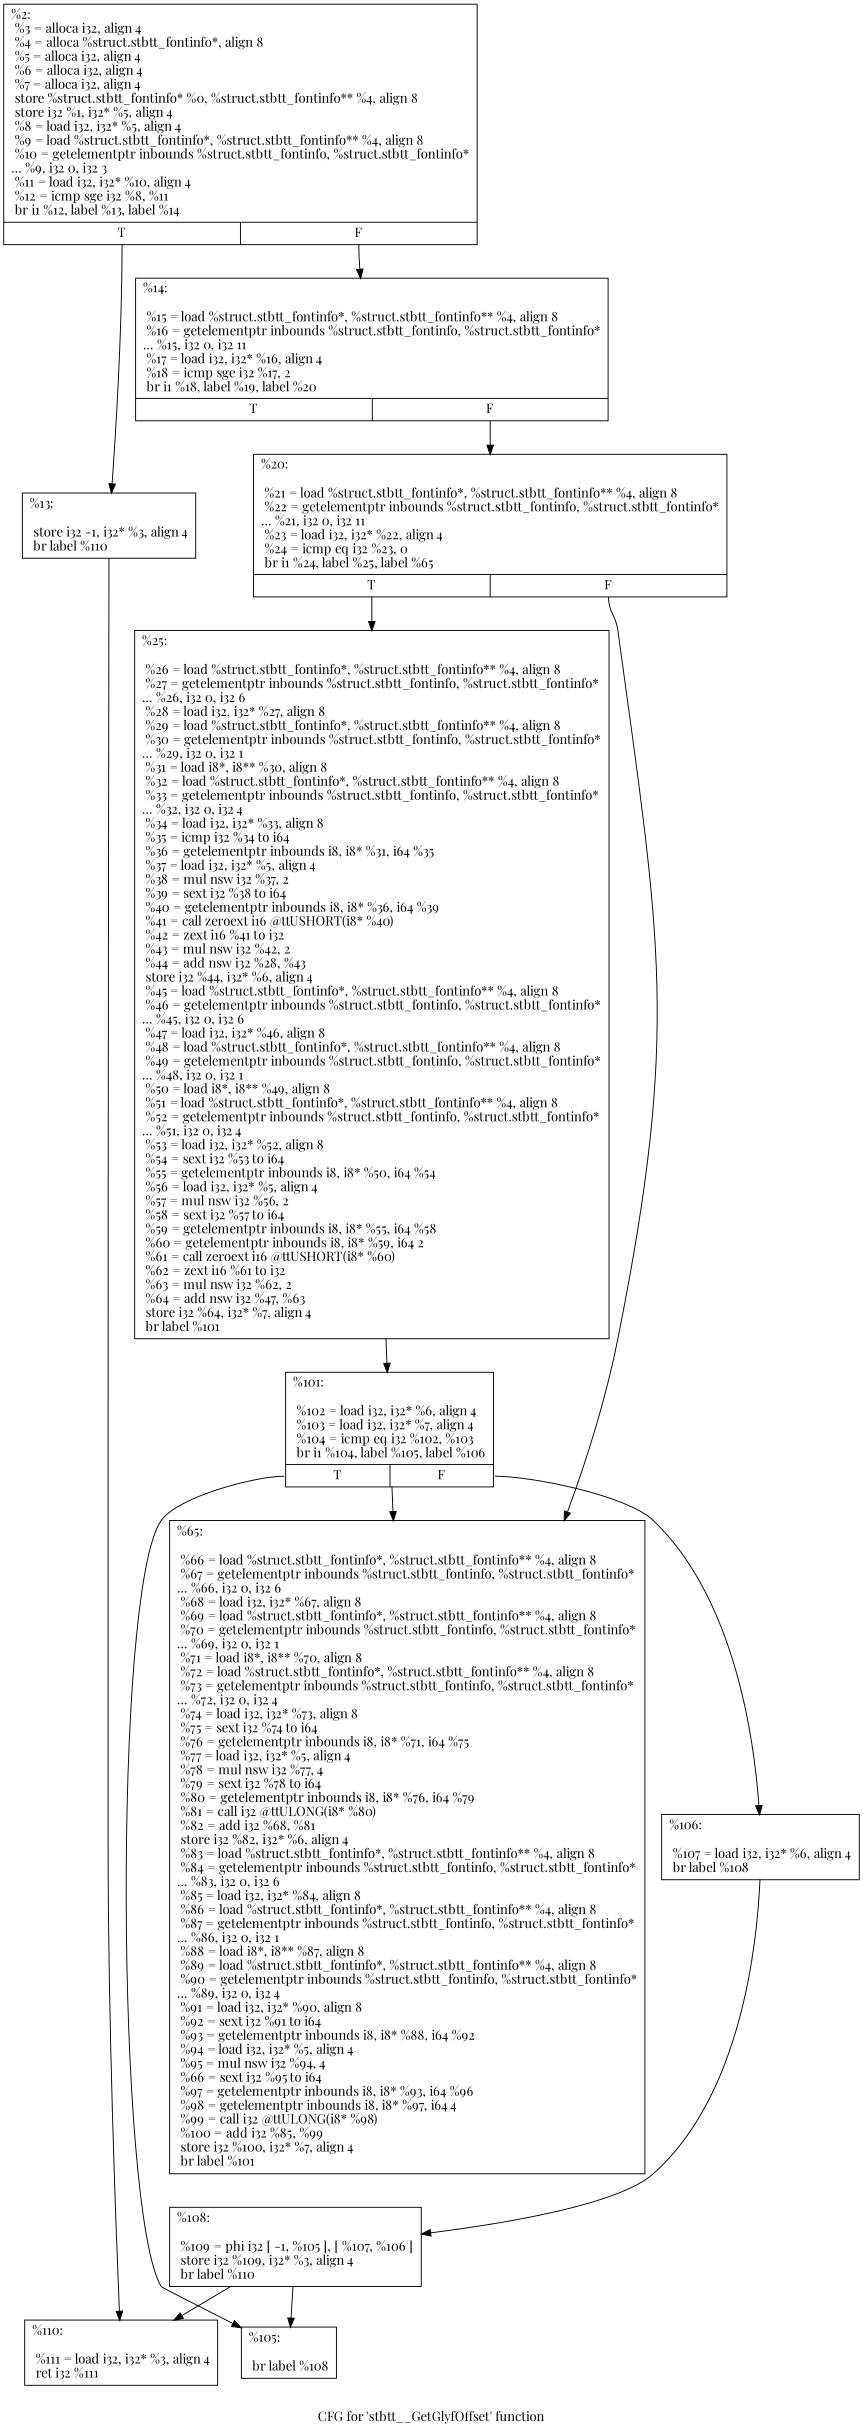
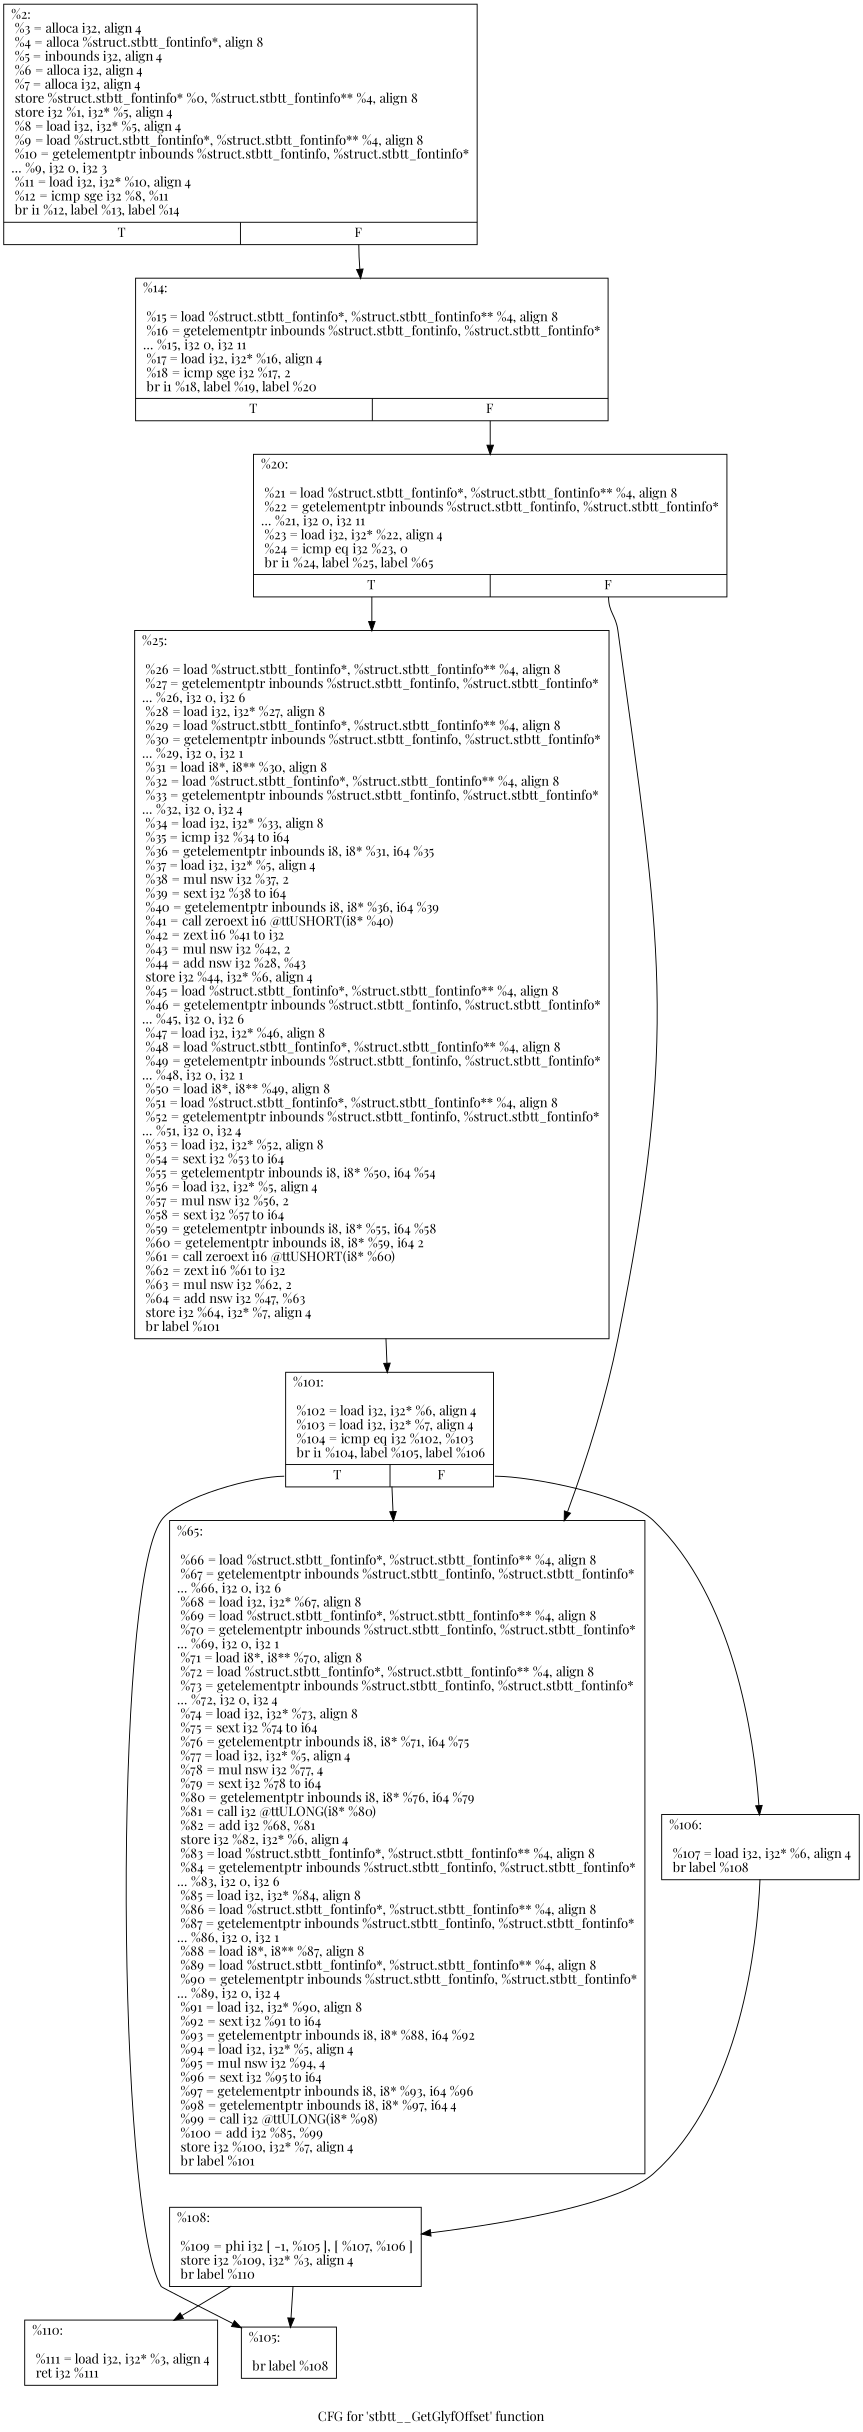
node "%2:": text "%5 = alloca i32, align 4" -> "%5 = inbounds i32, align 4"
node "%13:": removed
node "%65:": text "%66 = sext i32 %95 to i64" -> "%96 = sext i32 %95 to i64"
